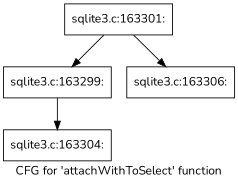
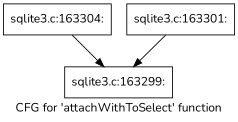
node "sqlite3.c:163306:": removed
edge "sqlite3.c:163299:" -> "sqlite3.c:163304:": reversed
